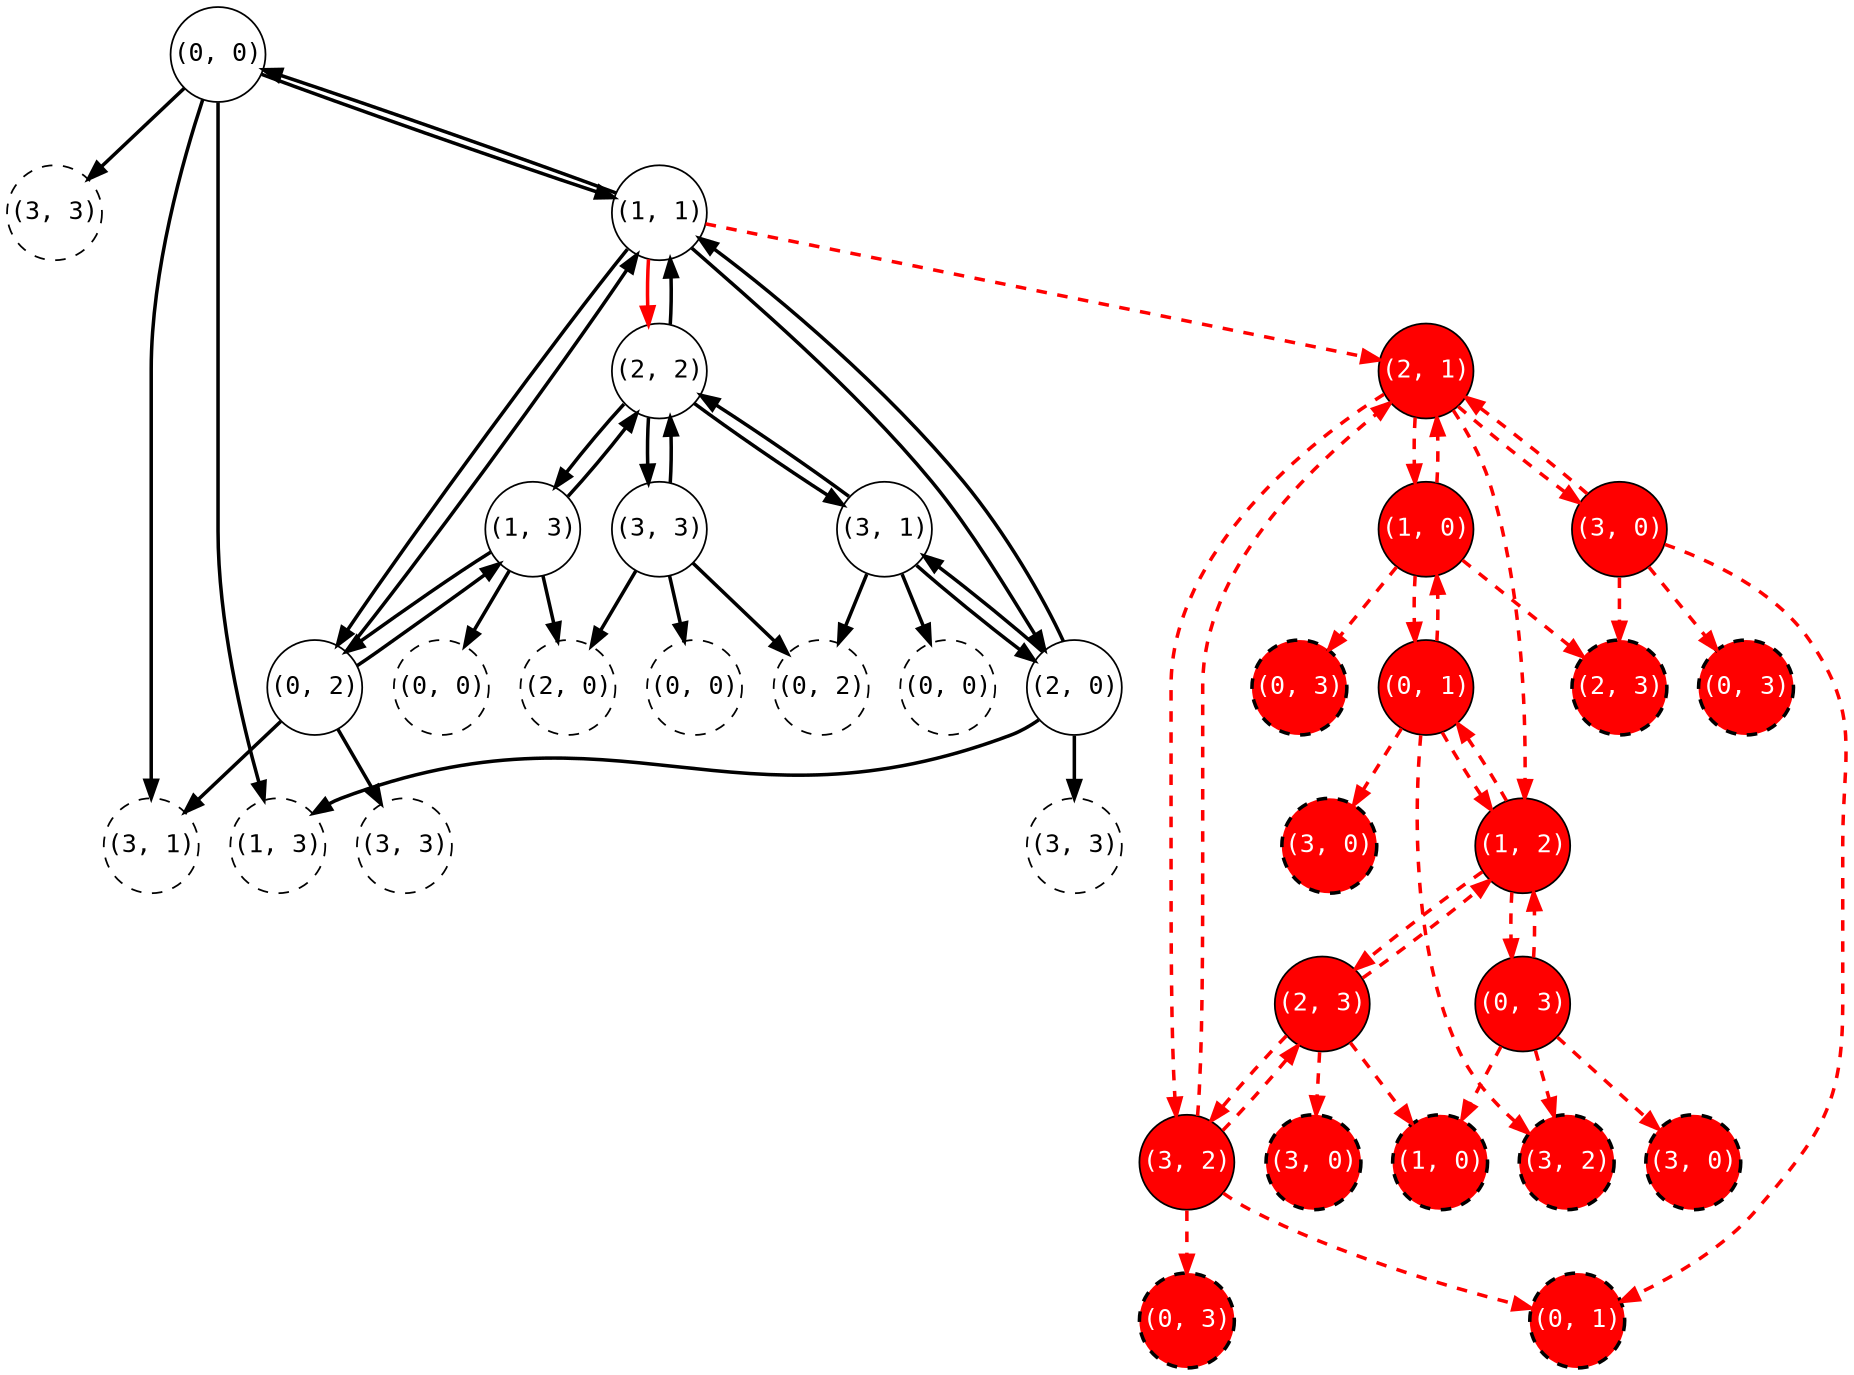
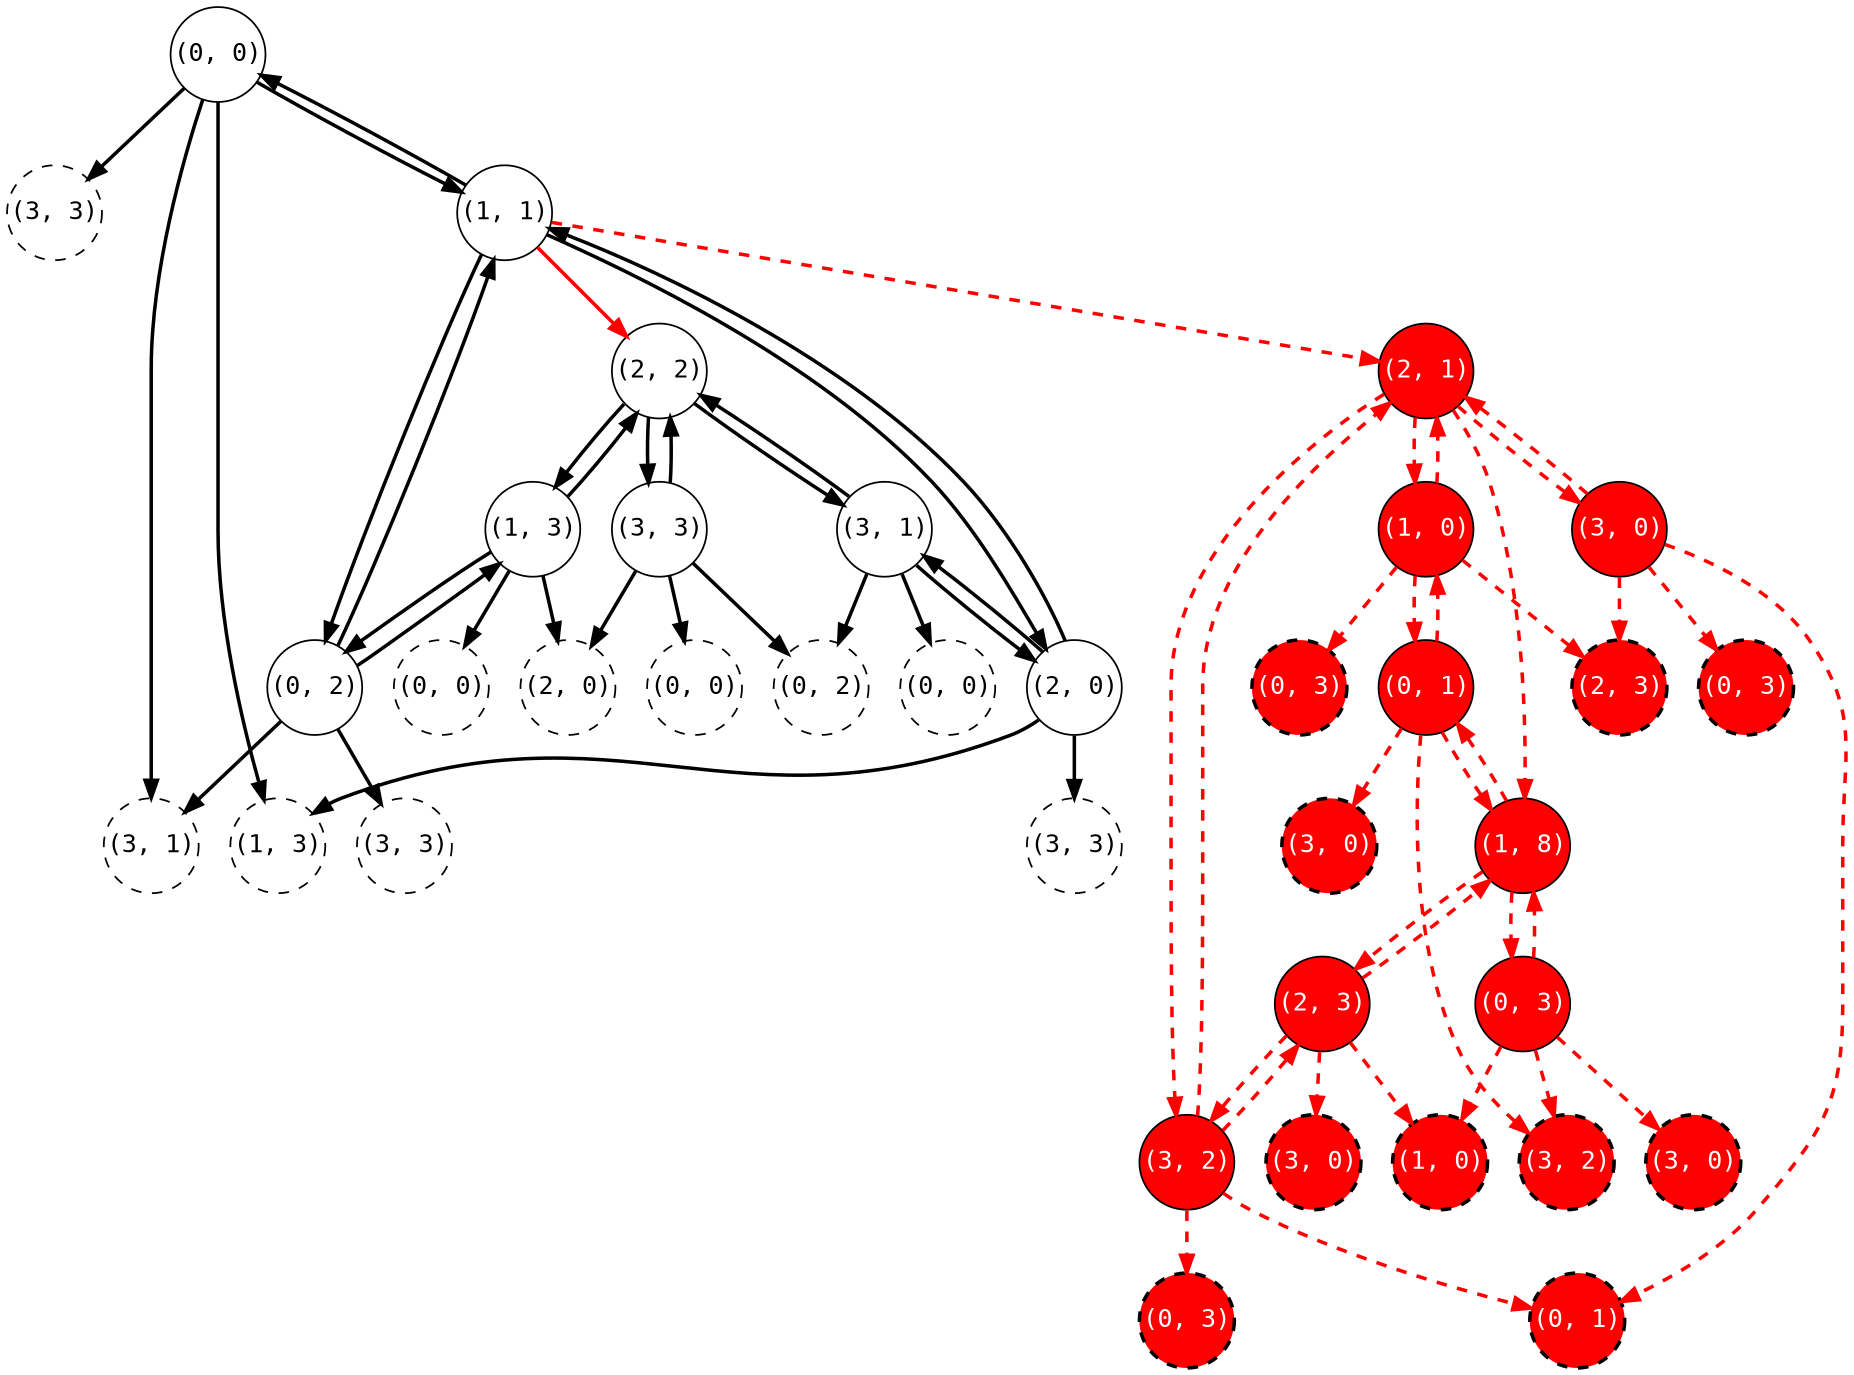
edge "(2, 2)" -> "(1, 1)": removed
node "(1, 2)": label "(1, 2)" -> "(1, 8)"
